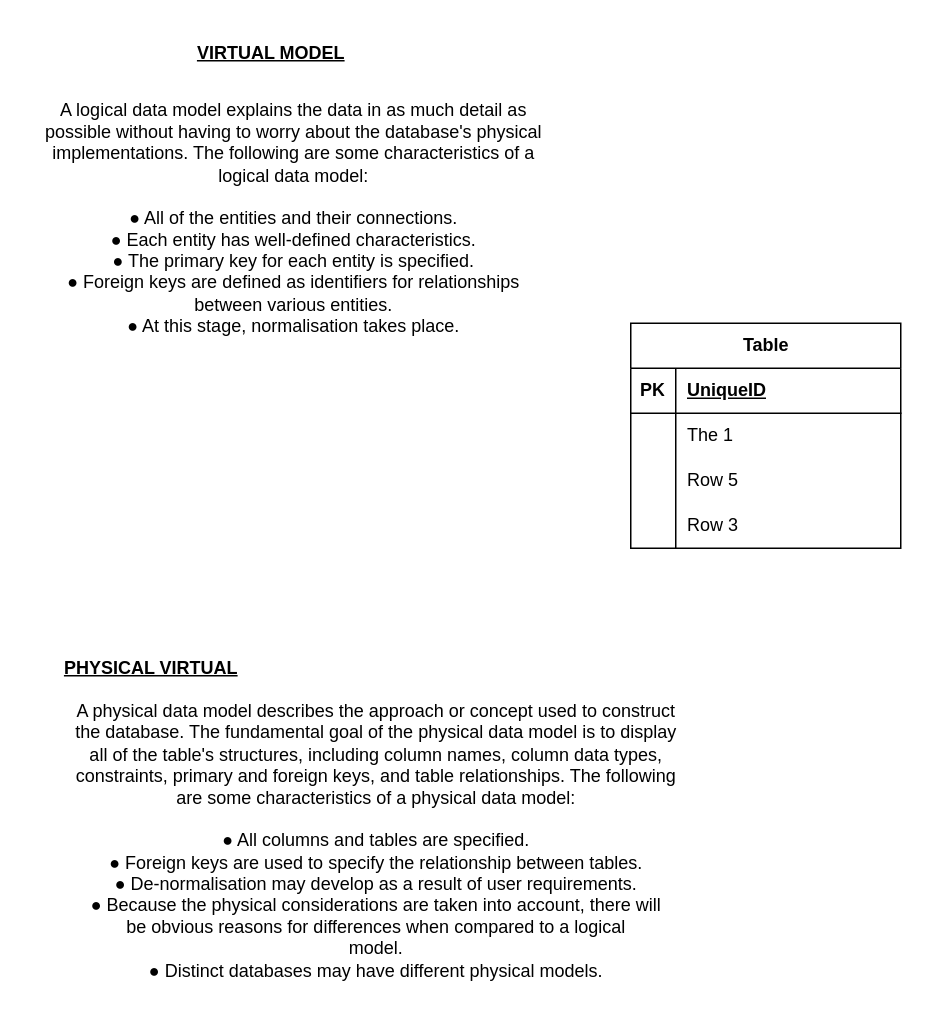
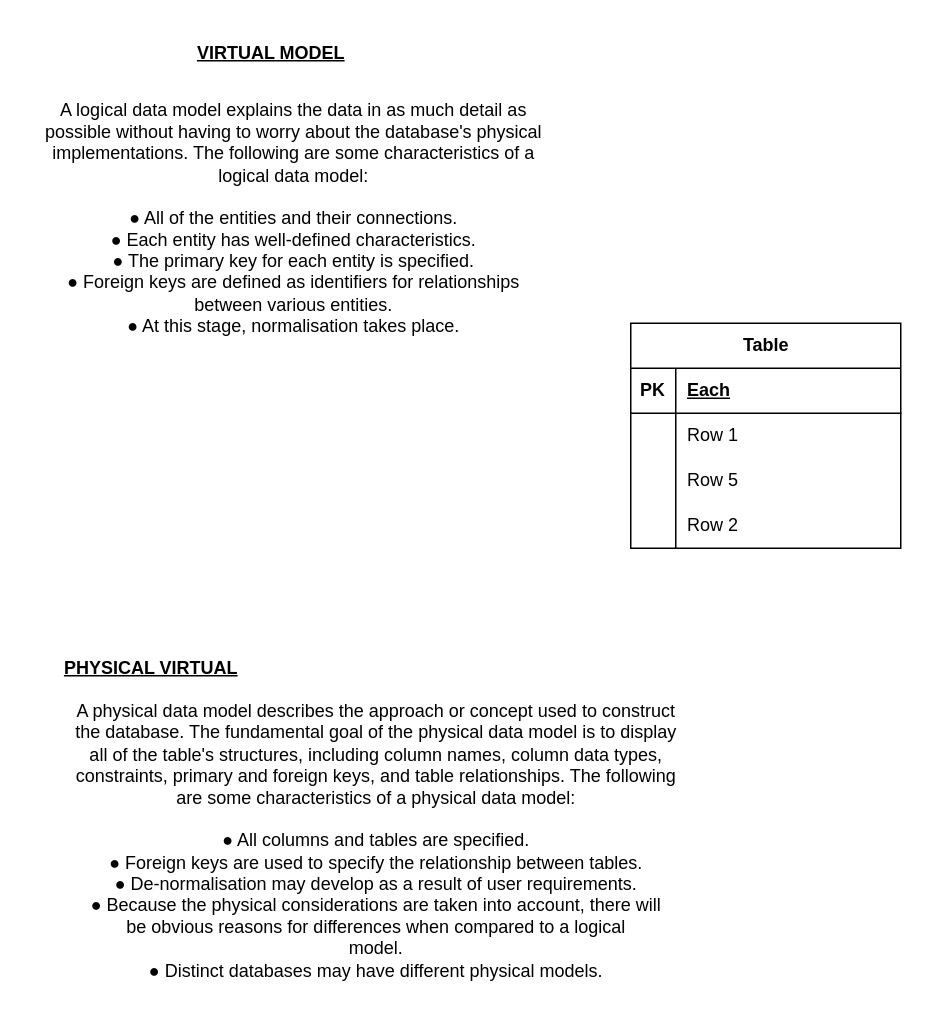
node "UniqueID": label "UniqueID" -> "Each"
node "The 1": label "The 1" -> "Row 1"
node "Row 3": label "Row 3" -> "Row 2"
